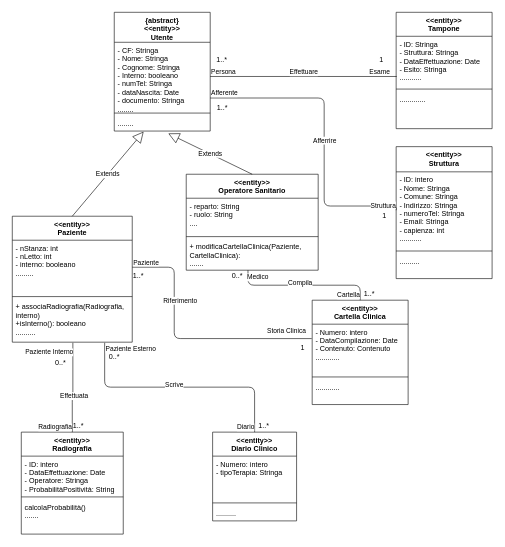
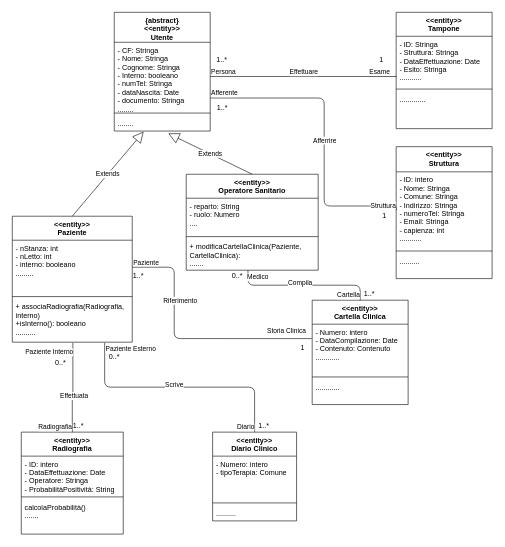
node "- reparto: String - ruolo: String ....": label "- reparto: String - ruolo: String ...." -> "- reparto: String - ruolo: Numero ...."
node "- Numero: intero - tipoTerapia: Stringa": label "- Numero: intero - tipoTerapia: Stringa" -> "- Numero: intero - tipoTerapia: Comune"
